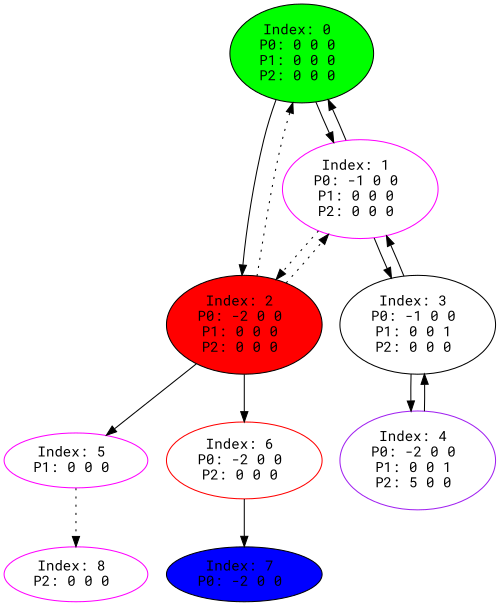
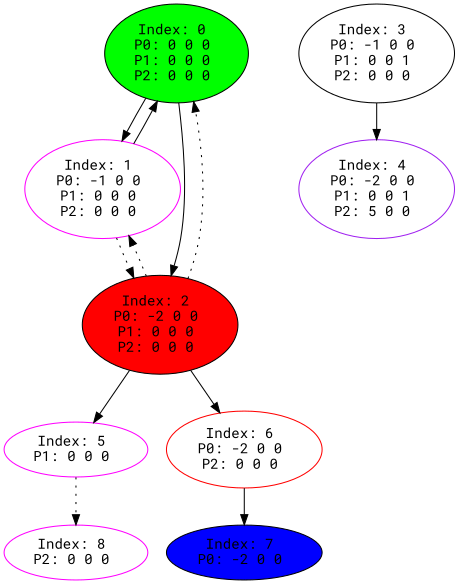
edge "Index: 1 P0: -1 0 0 P1: 0 0 0 P2: 0 0 0" -> "Index: 3 P0: -1 0 0 P1: 0 0 1 P2: 0 0 0": removed
edge "Index: 3 P0: -1 0 0 P1: 0 0 1 P2: 0 0 0" -> "Index: 1 P0: -1 0 0 P1: 0 0 0 P2: 0 0 0": removed
edge "Index: 4 P0: -2 0 0 P1: 0 0 1 P2: 5 0 0" -> "Index: 3 P0: -1 0 0 P1: 0 0 1 P2: 0 0 0": removed
